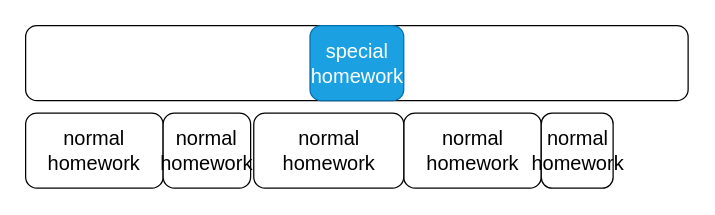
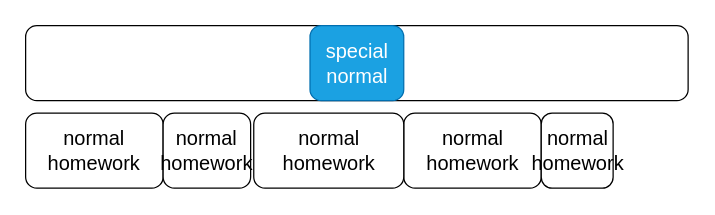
node "special homework": label "special homework" -> "special normal"
